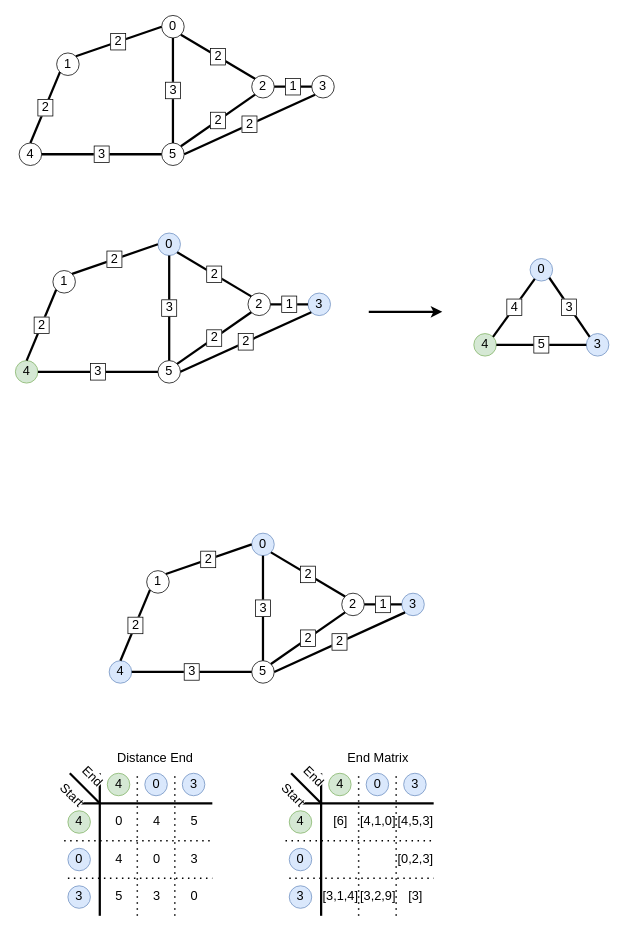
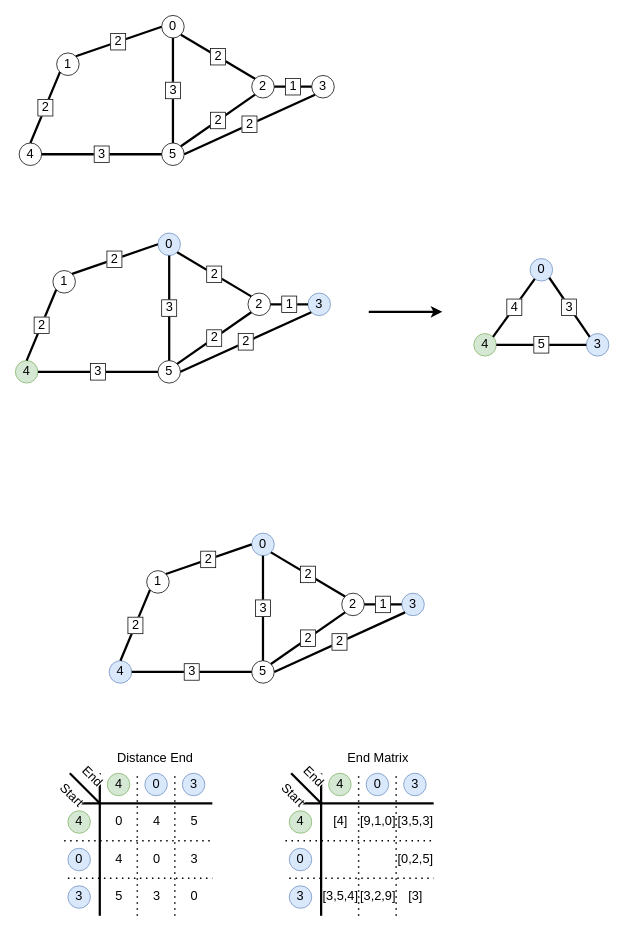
node "[6]": label "[6]" -> "[4]"
node "[4,1,0]": label "[4,1,0]" -> "[9,1,0]"
node "[4,5,3]": label "[4,5,3]" -> "[3,5,3]"
node "[0,2,3]": label "[0,2,3]" -> "[0,2,5]"
node "[3,1,4]": label "[3,1,4]" -> "[3,5,4]"
